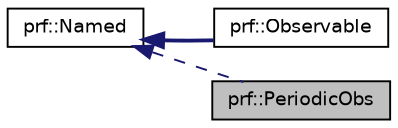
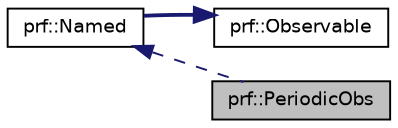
edge "prf::Observable" -> "prf::Named": reversed
